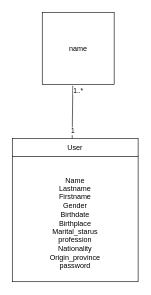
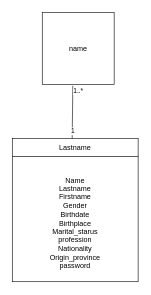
node "User": label "User" -> "Lastname"
